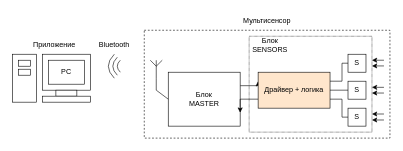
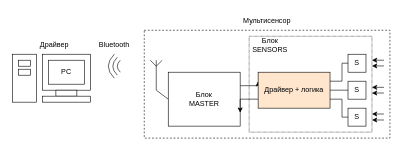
node "Приложение": label "Приложение" -> "Драйвер"
